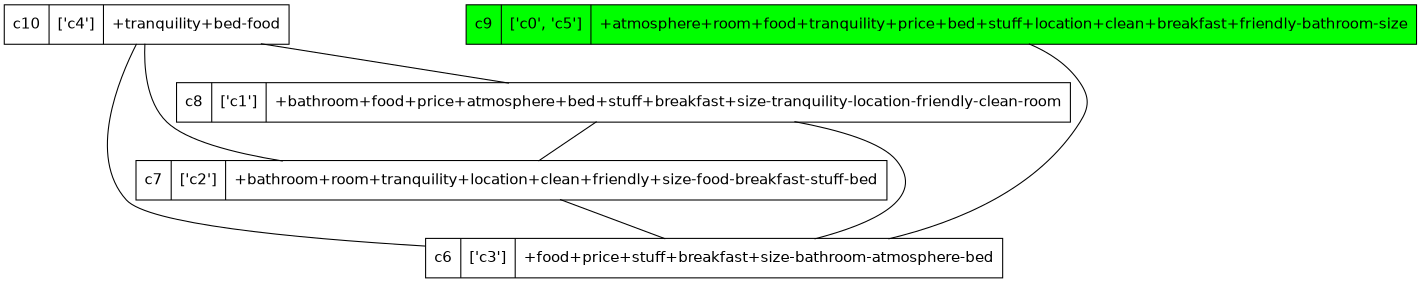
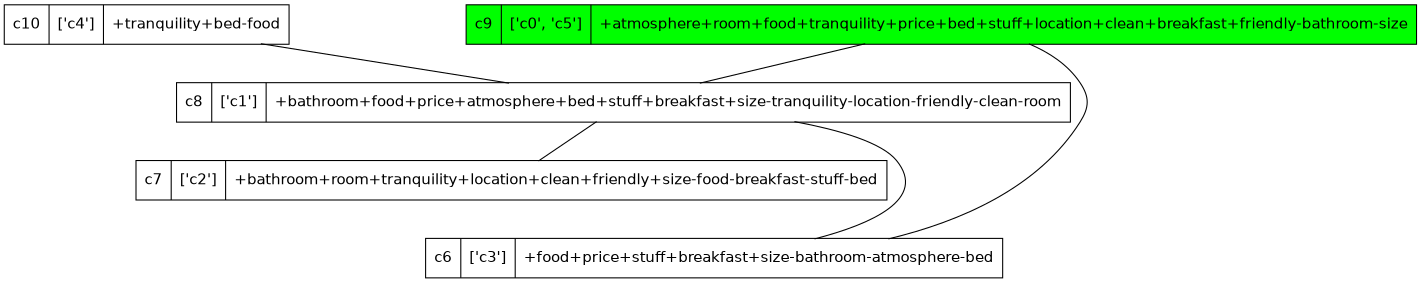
edge "c9" -- "c8": added
edge "c10" -- "c7": removed
edge "c7" -- "c6": removed
edge "c10" -- "c6": removed
